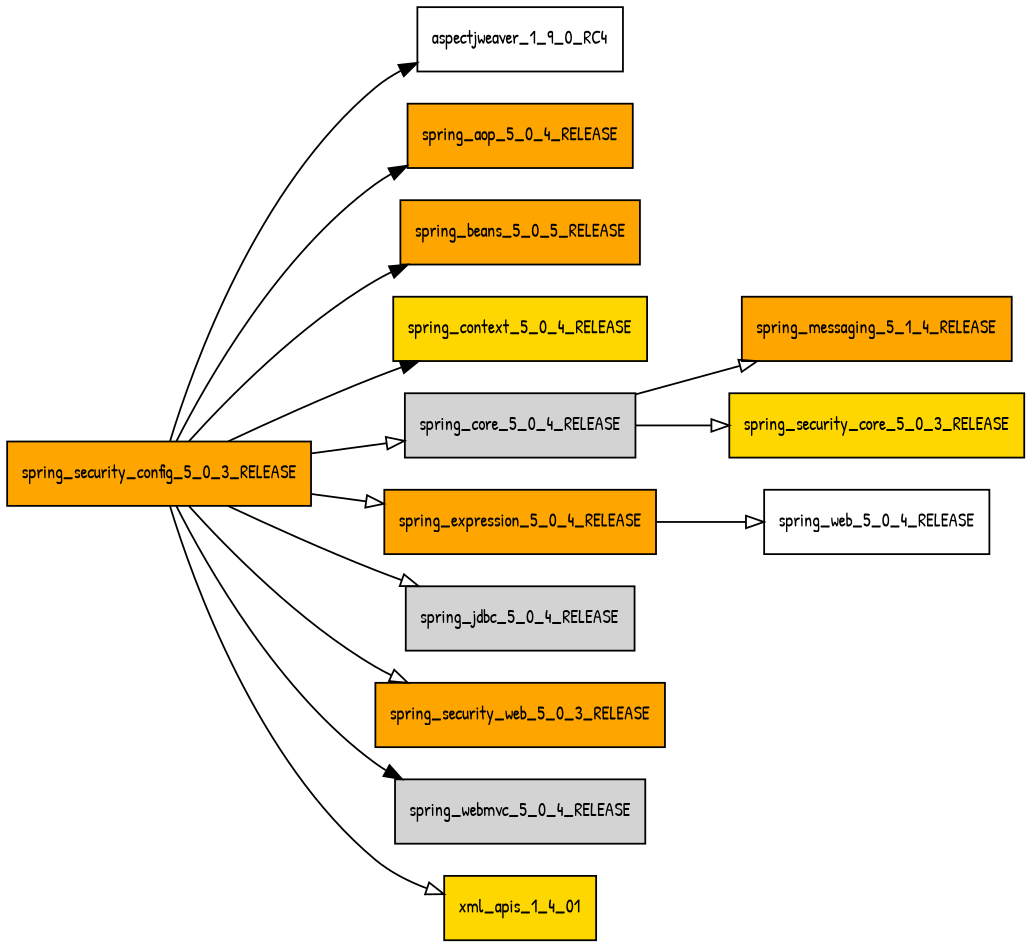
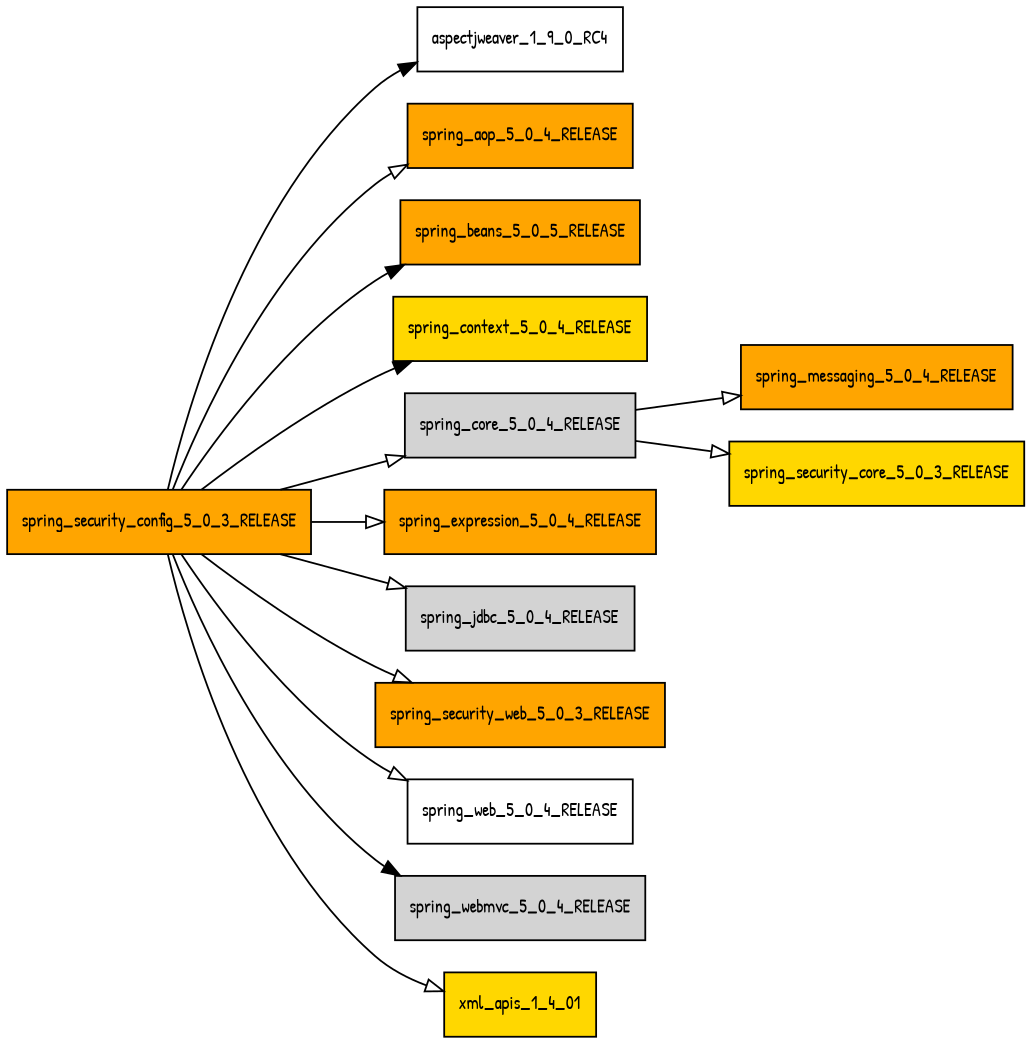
edge "spring_security_config_5_0_3_RELEASE" -> "spring_aop_5_0_4_RELEASE": arrowhead normal -> onormal
node "spring_messaging_5_1_4_RELEASE": label "spring_messaging_5_1_4_RELEASE" -> "spring_messaging_5_0_4_RELEASE"
edge "spring_expression_5_0_4_RELEASE" -> "spring_web_5_0_4_RELEASE": now "spring_security_config_5_0_3_RELEASE" -> "spring_web_5_0_4_RELEASE"
